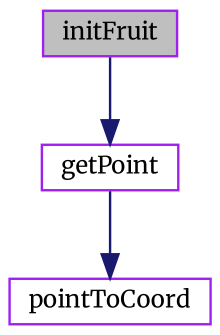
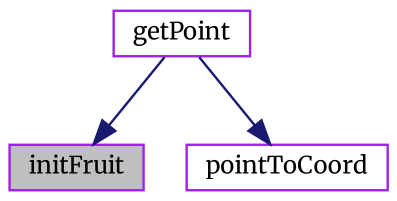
edge "initFruit" -> "getPoint": reversed
